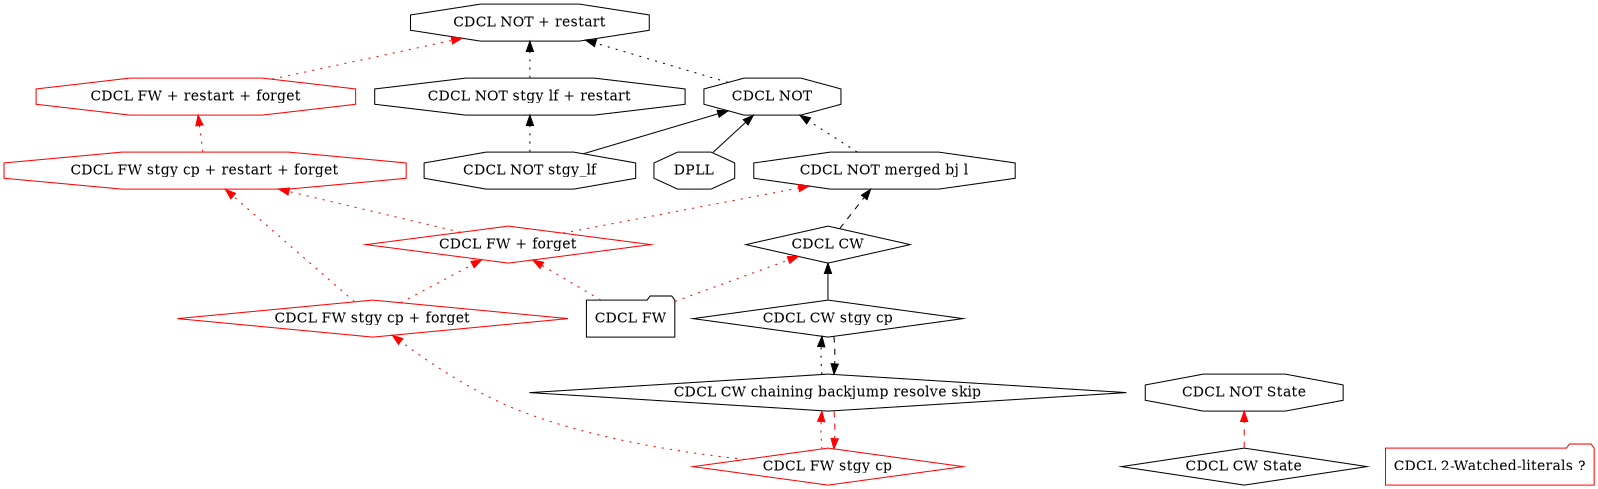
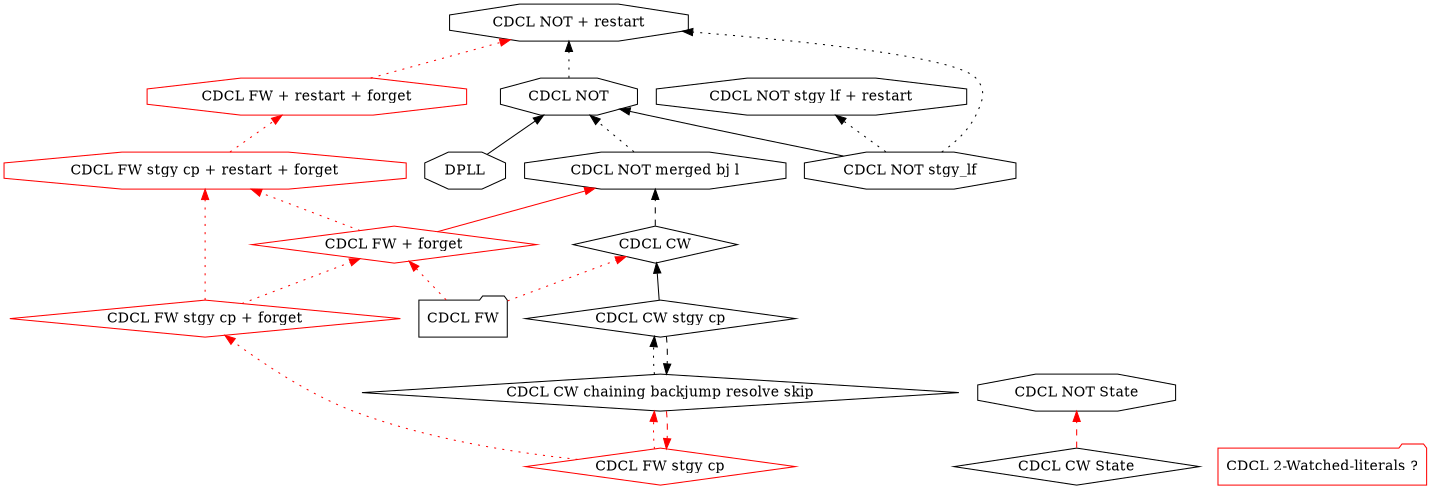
edge "CDCL NOT stgy lf + restart" -> "CDCL NOT + restart": now "CDCL NOT stgy_lf" -> "CDCL NOT + restart"
edge "CDCL FW + forget" -> "CDCL NOT merged bj l": style dotted -> solid
